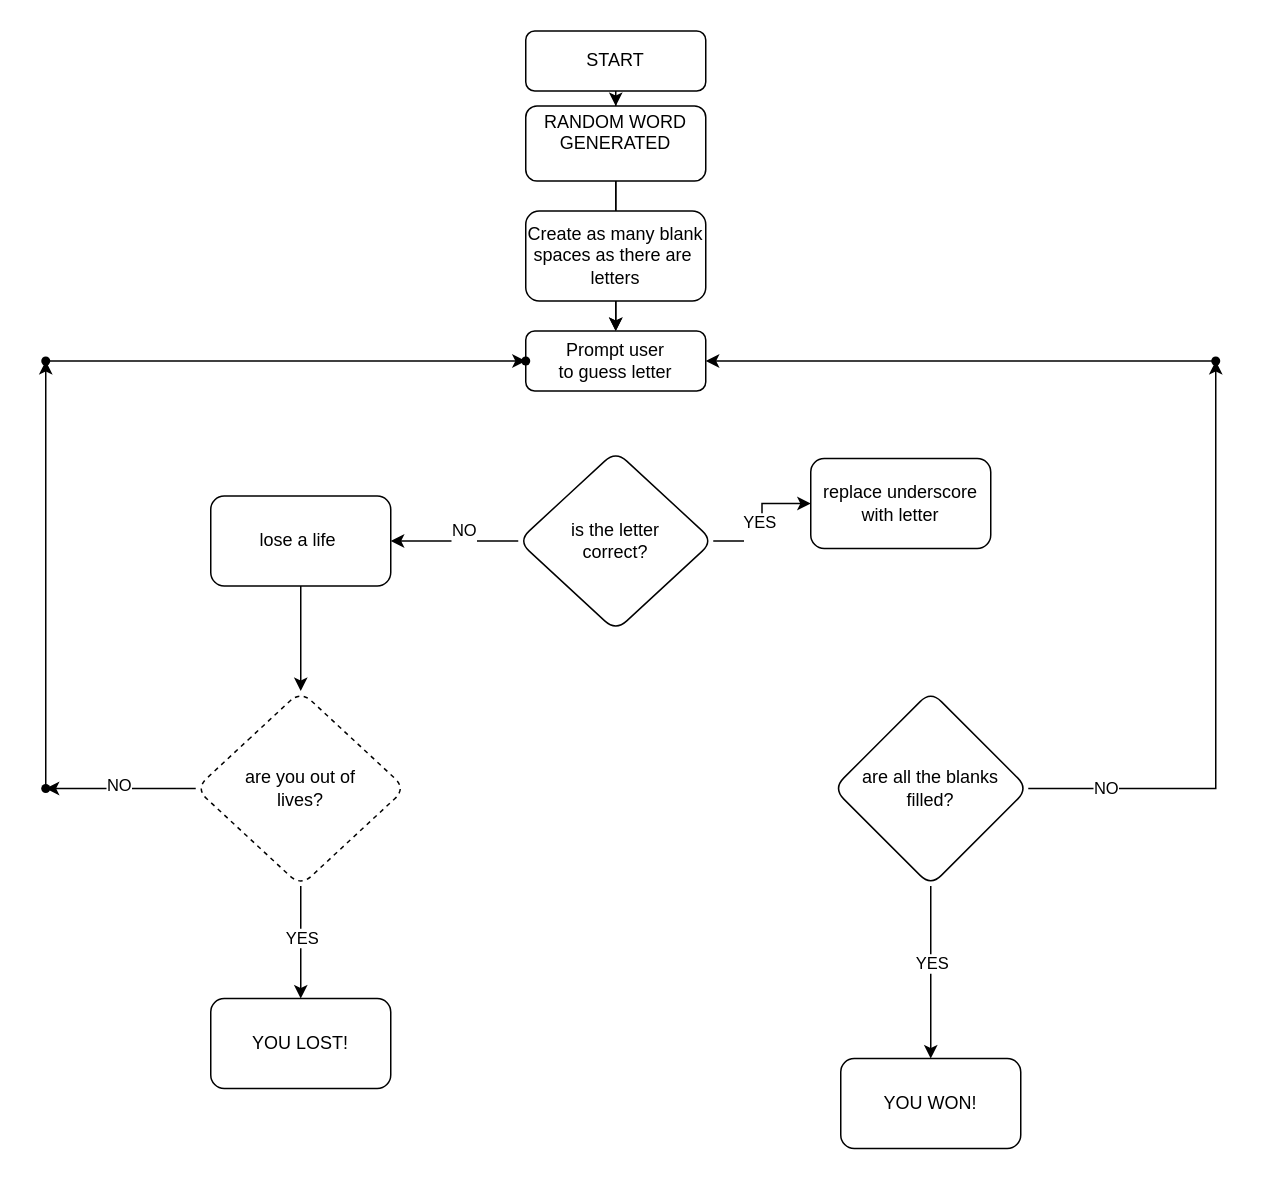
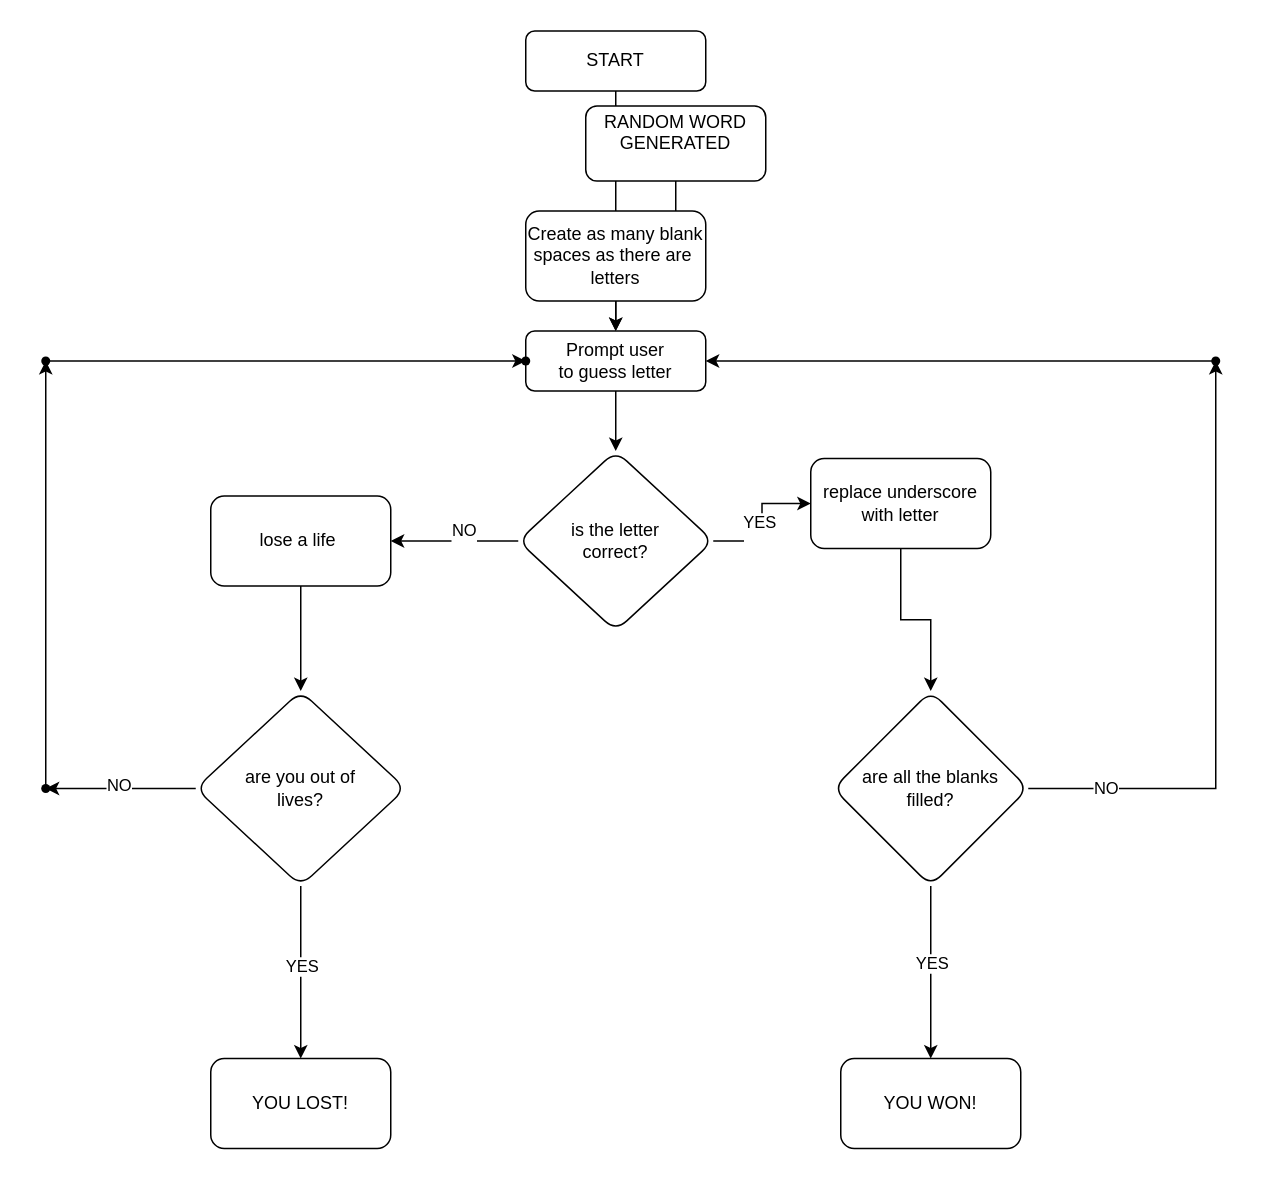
node "RANDOM WORD GENERATED": moved (616, 143) -> (676, 143)
edge "Prompt user to guess letter" -> "is the letter correct?": added
edge "replace underscore with letter" -> "are all the blanks filled?": added
node "are you out of lives?": style dashed -> solid
node "YOU LOST!": moved (301, 1043) -> (301, 1103)
